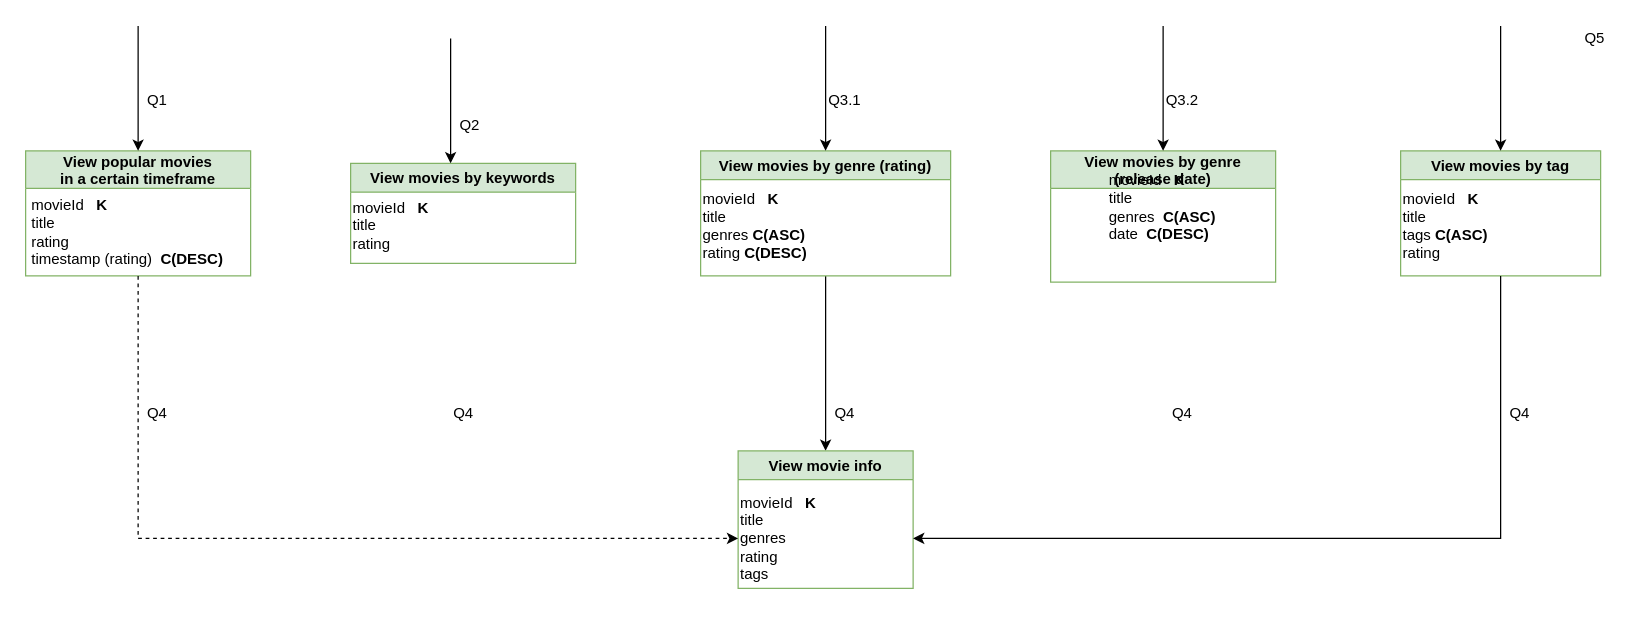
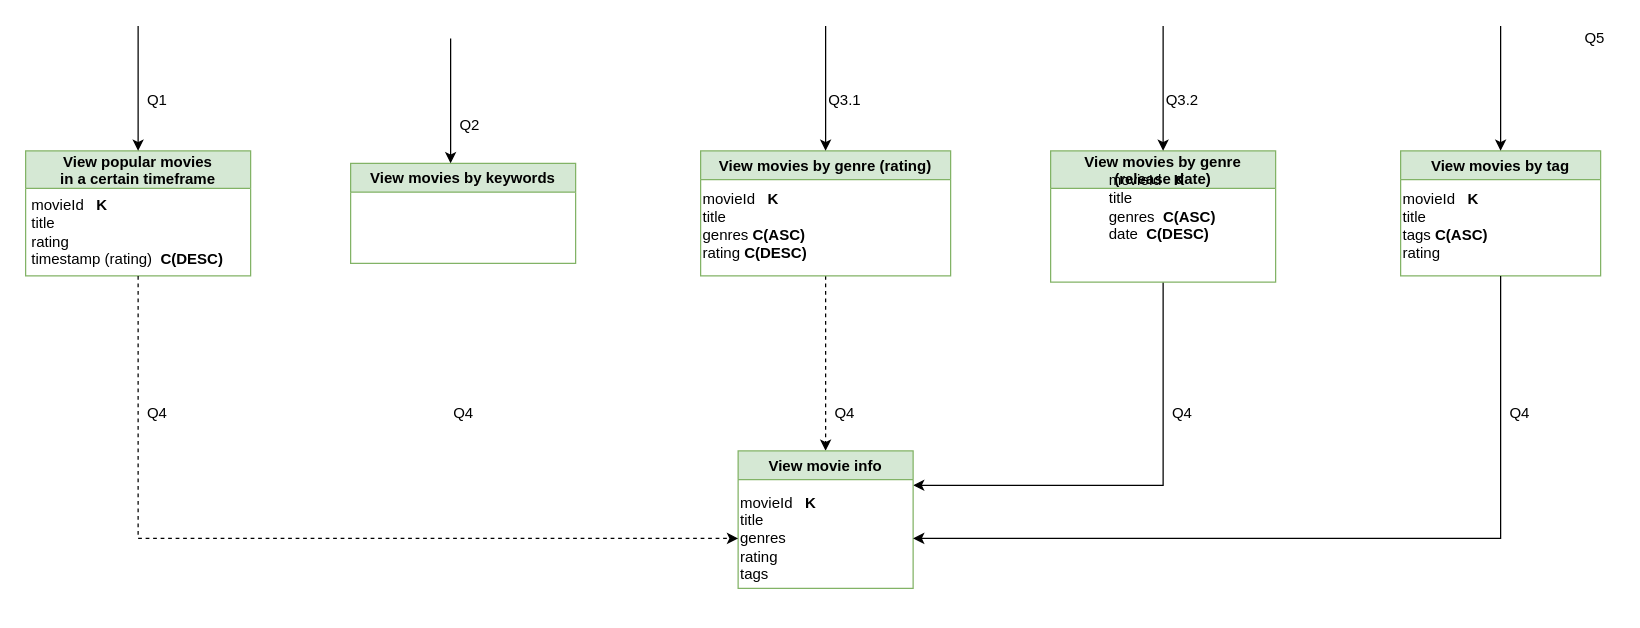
node "movieId K title rating": removed
edge "View movies by genre (rating)" -> "View movie info": style solid -> dashed
edge "View movies by genre (release date)" -> "View movie info": added
